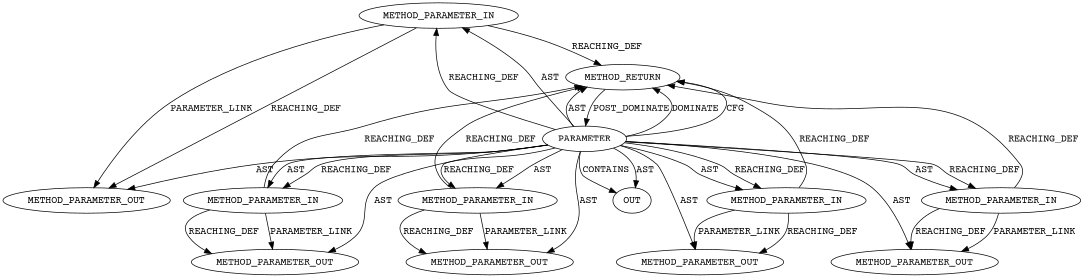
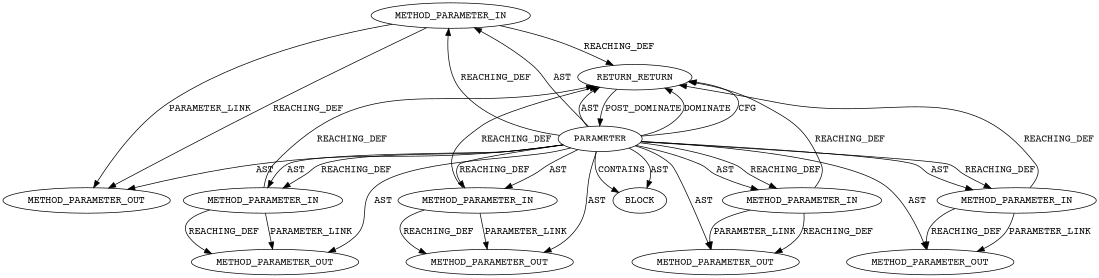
node "METHOD_RETURN": label "METHOD_RETURN" -> "RETURN_RETURN"
node "OUT": label "OUT" -> "BLOCK"
